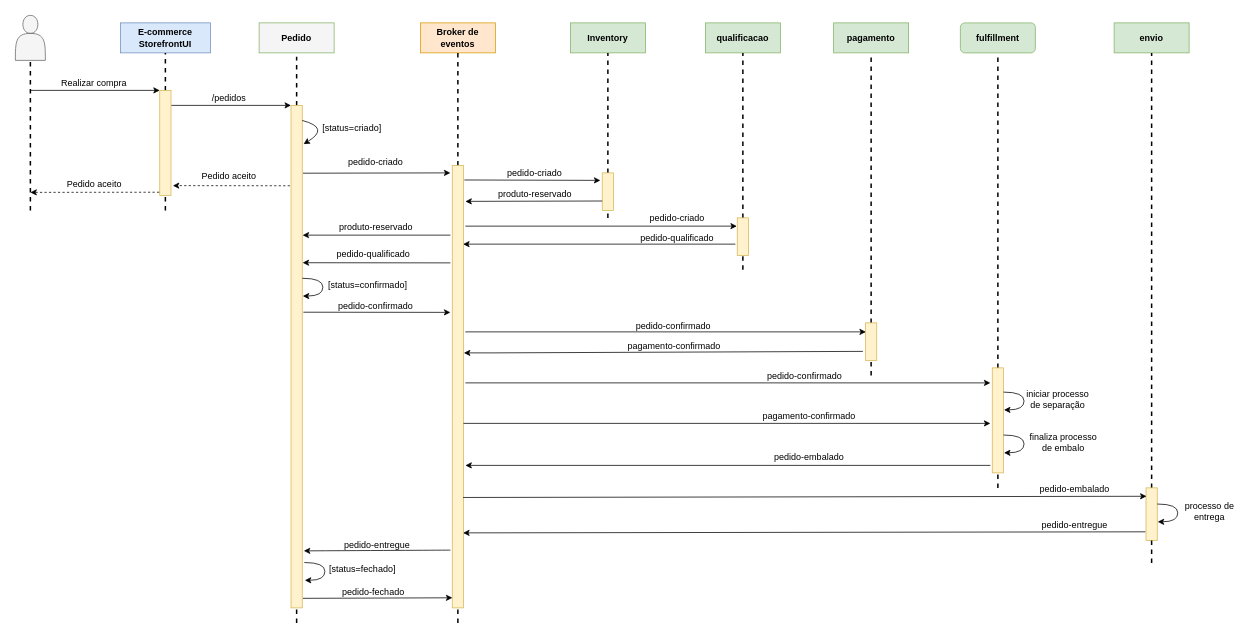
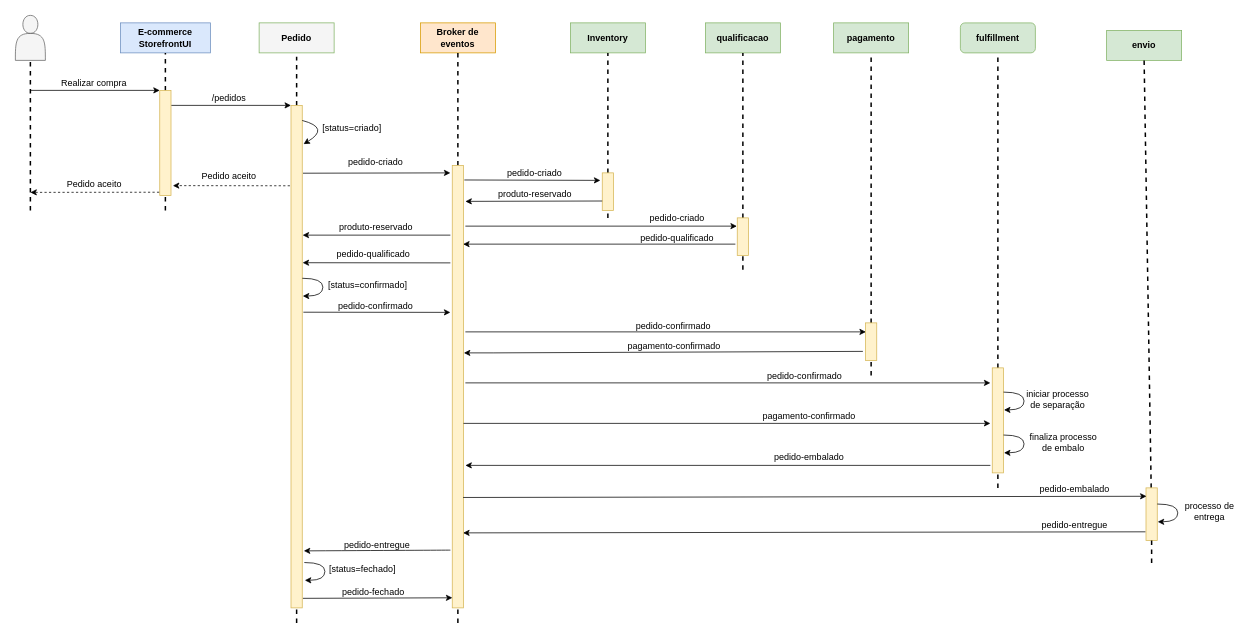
node "envio": moved (1152, 38) -> (1144, 45)
